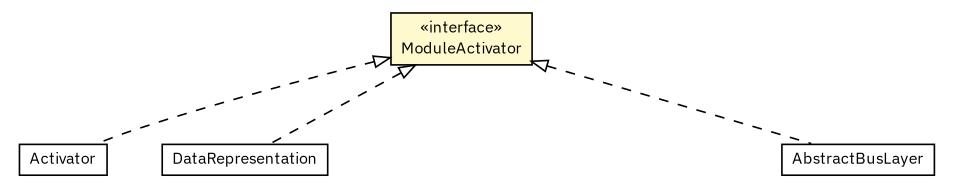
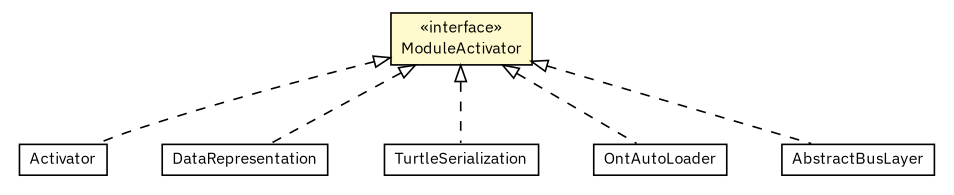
node "TurtleSerialization": added
node "OntAutoLoader": added
